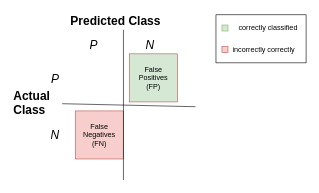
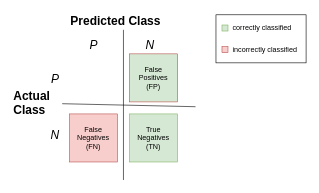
node "correctly classified": moved (270, 28) -> (264, 28)
node "incorrectly correctly": label "incorrectly correctly" -> "incorrectly classified"
node "False Negatives (FN)": moved (99, 135) -> (93, 138)
node "True Negatives (TN)": added
